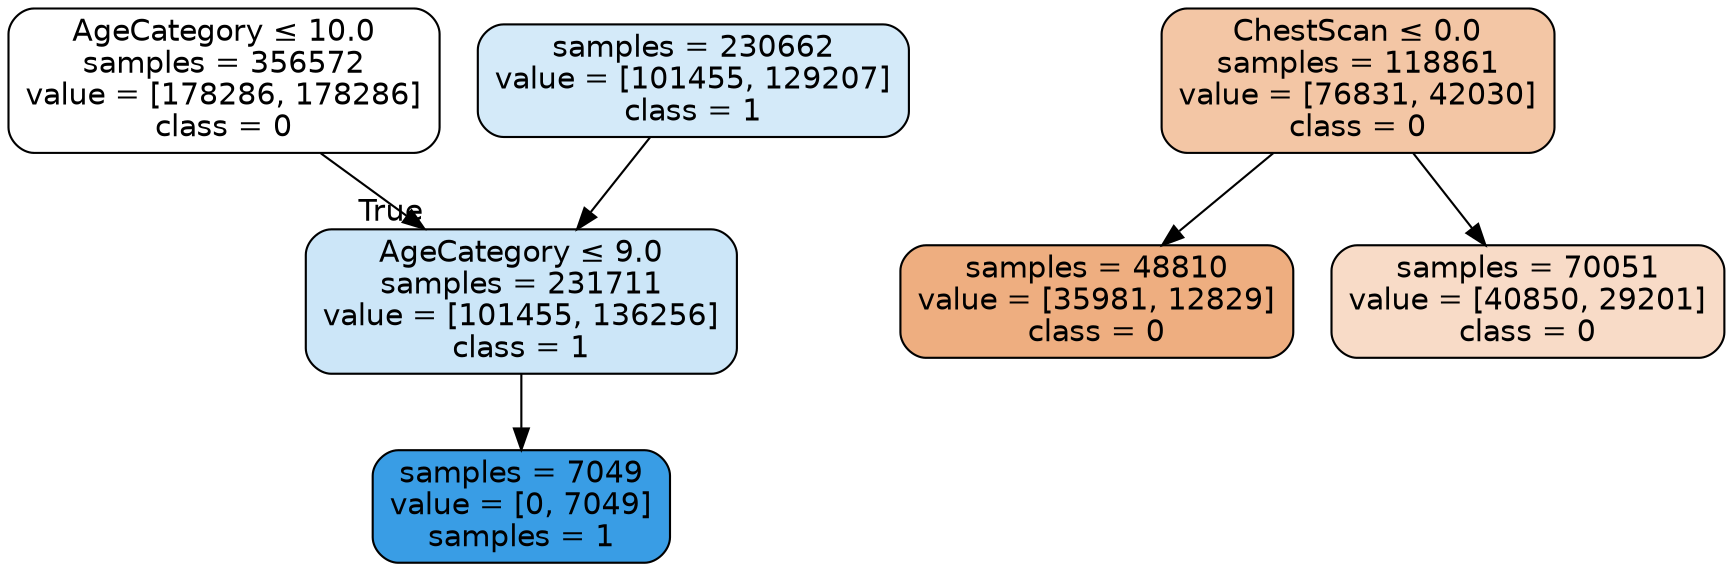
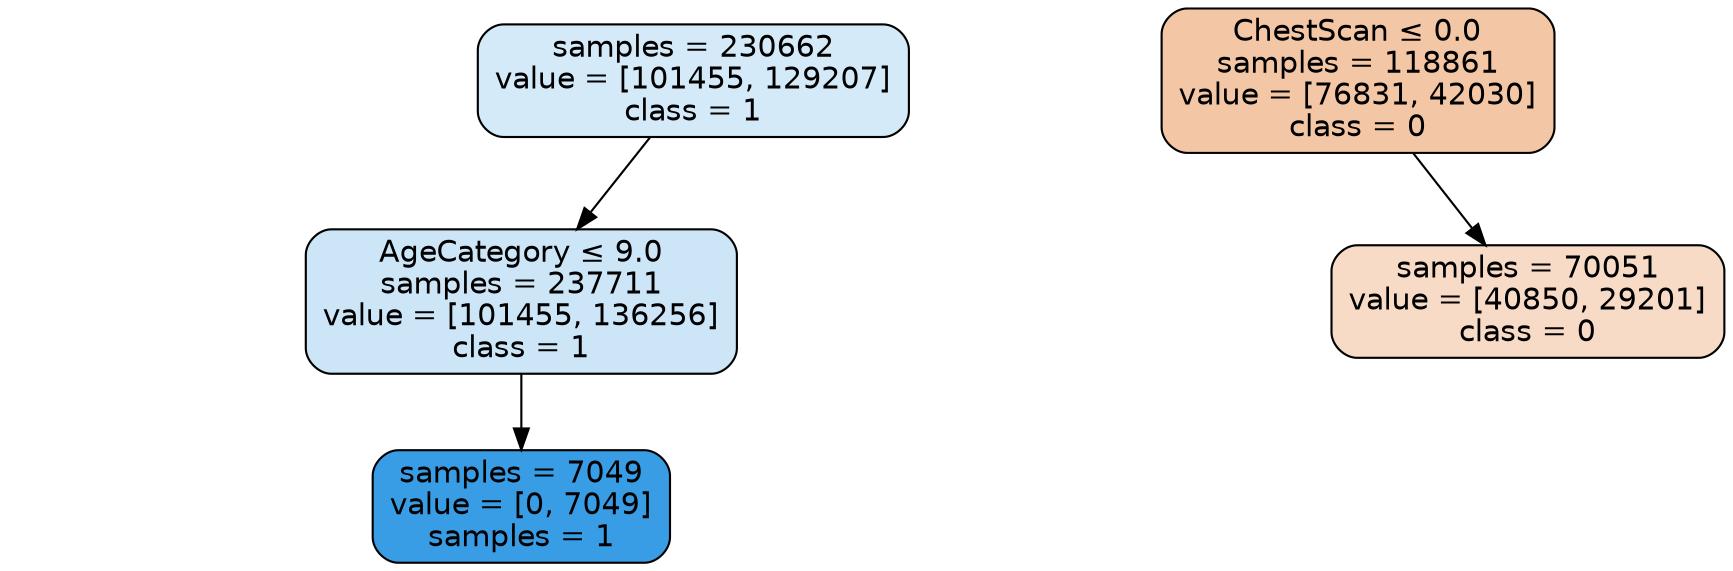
node "AgeCategory ≤ 10.0": removed
node "AgeCategory ≤ 9.0": text "samples = 231711" -> "samples = 237711"
node "samples = 48810": removed
